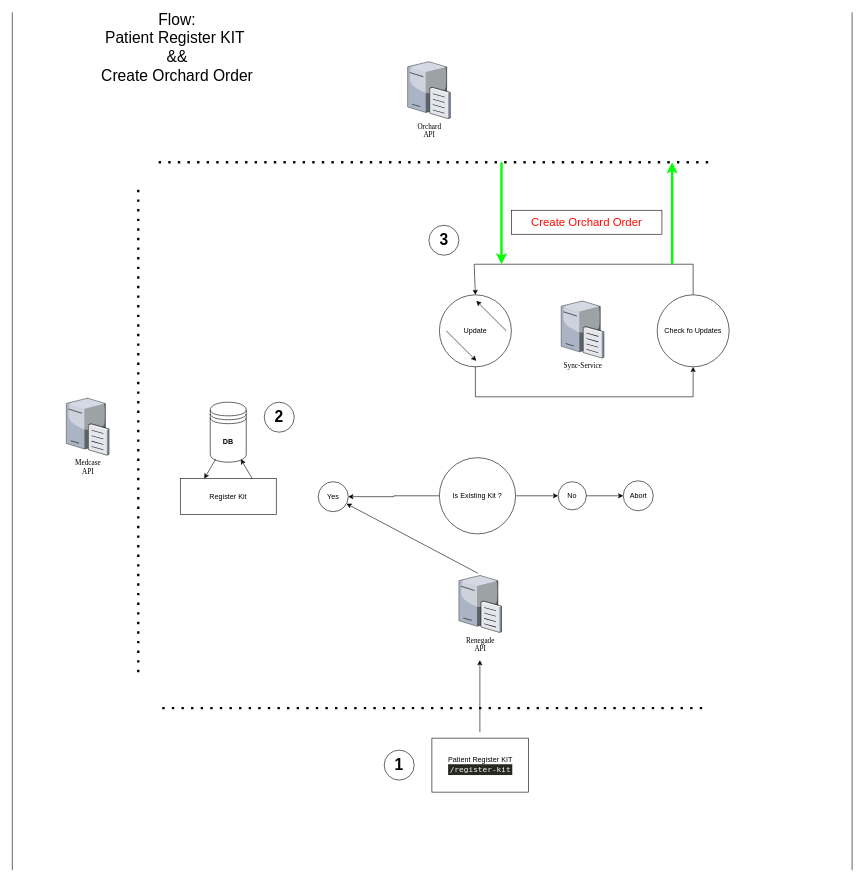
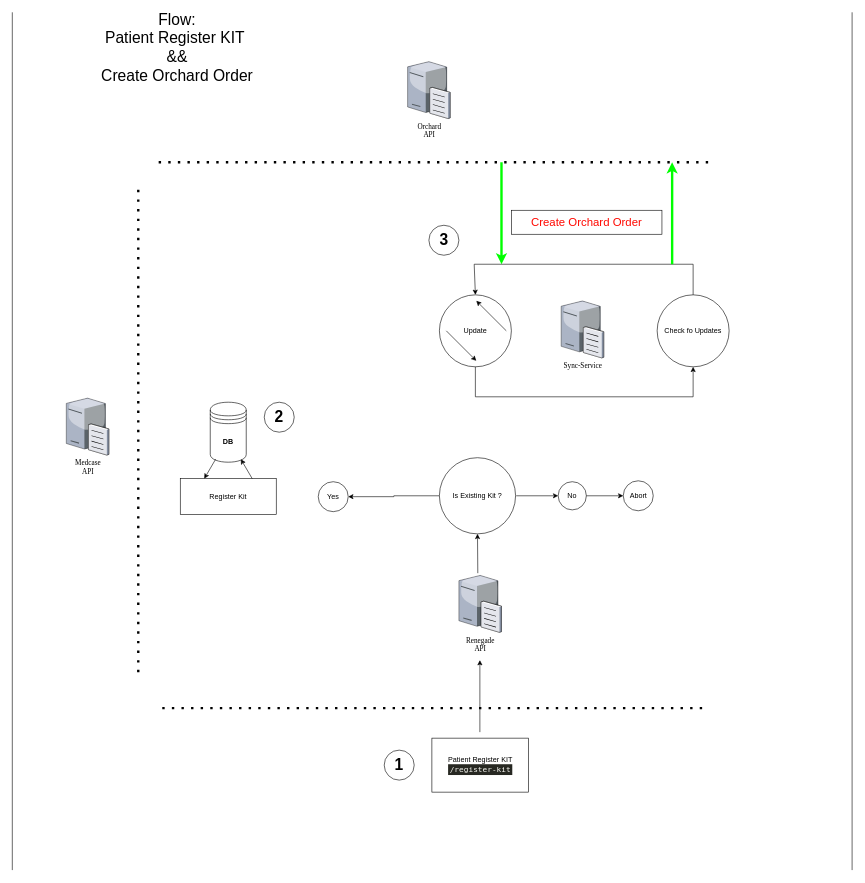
edge "Renegade API" -> "Yes": now "Renegade API" -> "Is Existing Kit ?"
